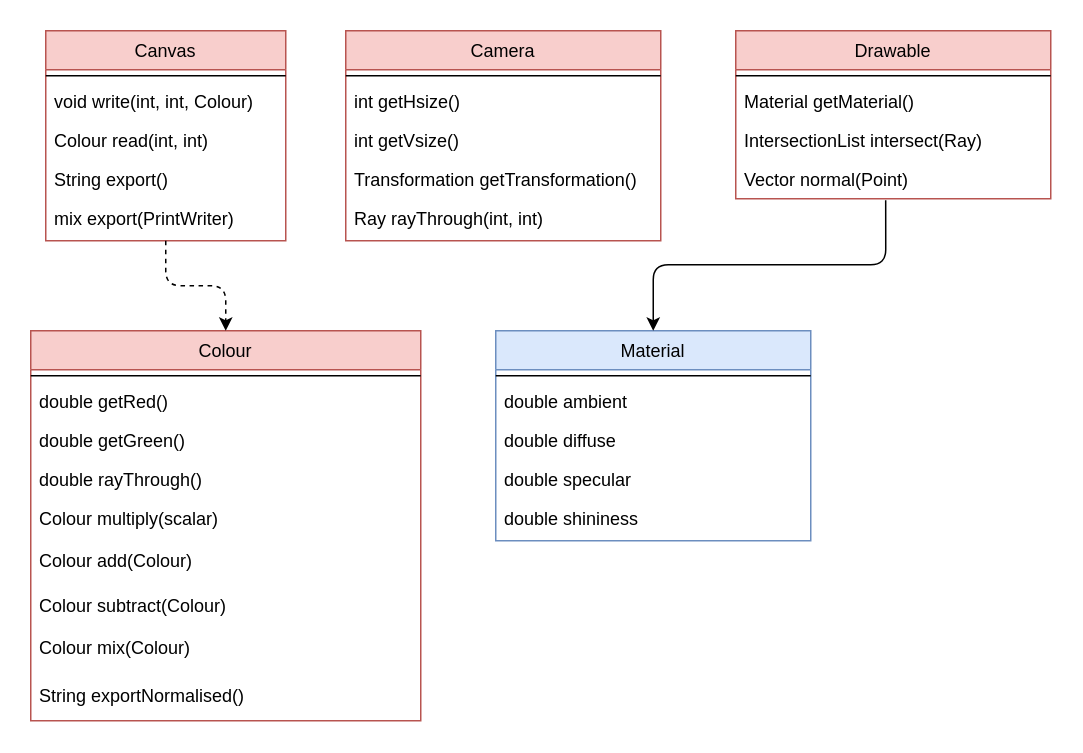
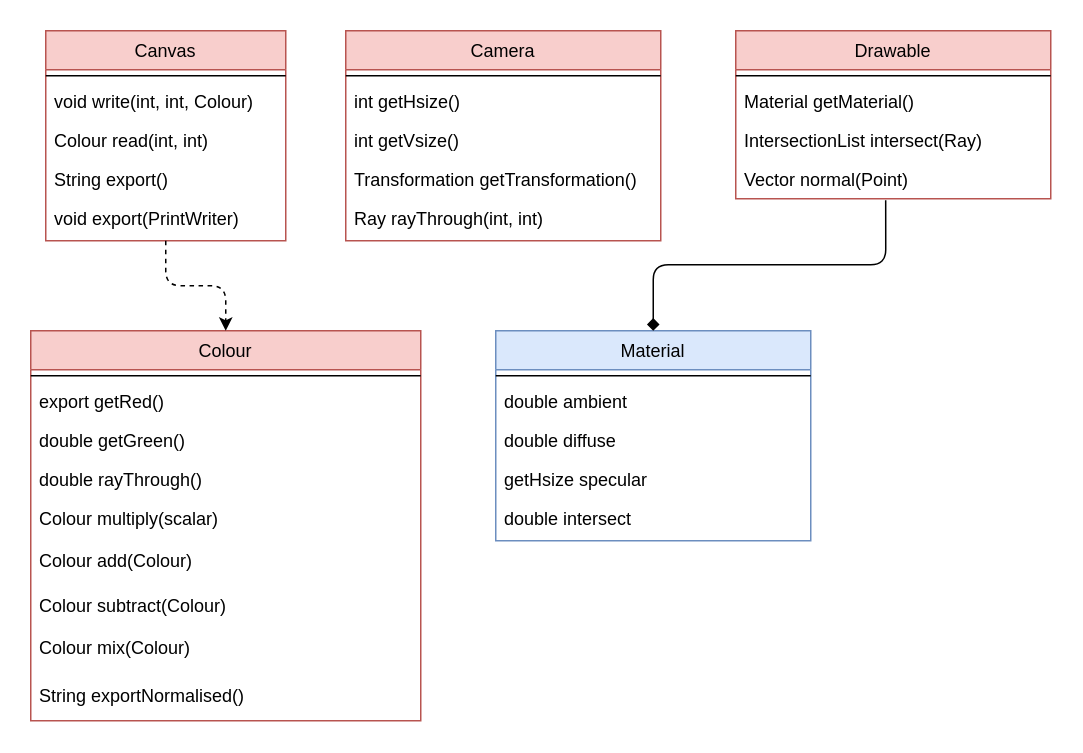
node "mix export(PrintWriter)": label "mix export(PrintWriter)" -> "void export(PrintWriter)"
edge "Vector normal(Point)" -> "Material": arrowhead classic -> diamond
node "double getRed()": label "double getRed()" -> "export getRed()"
node "double specular": label "double specular" -> "getHsize specular"
node "double shininess": label "double shininess" -> "double intersect"
